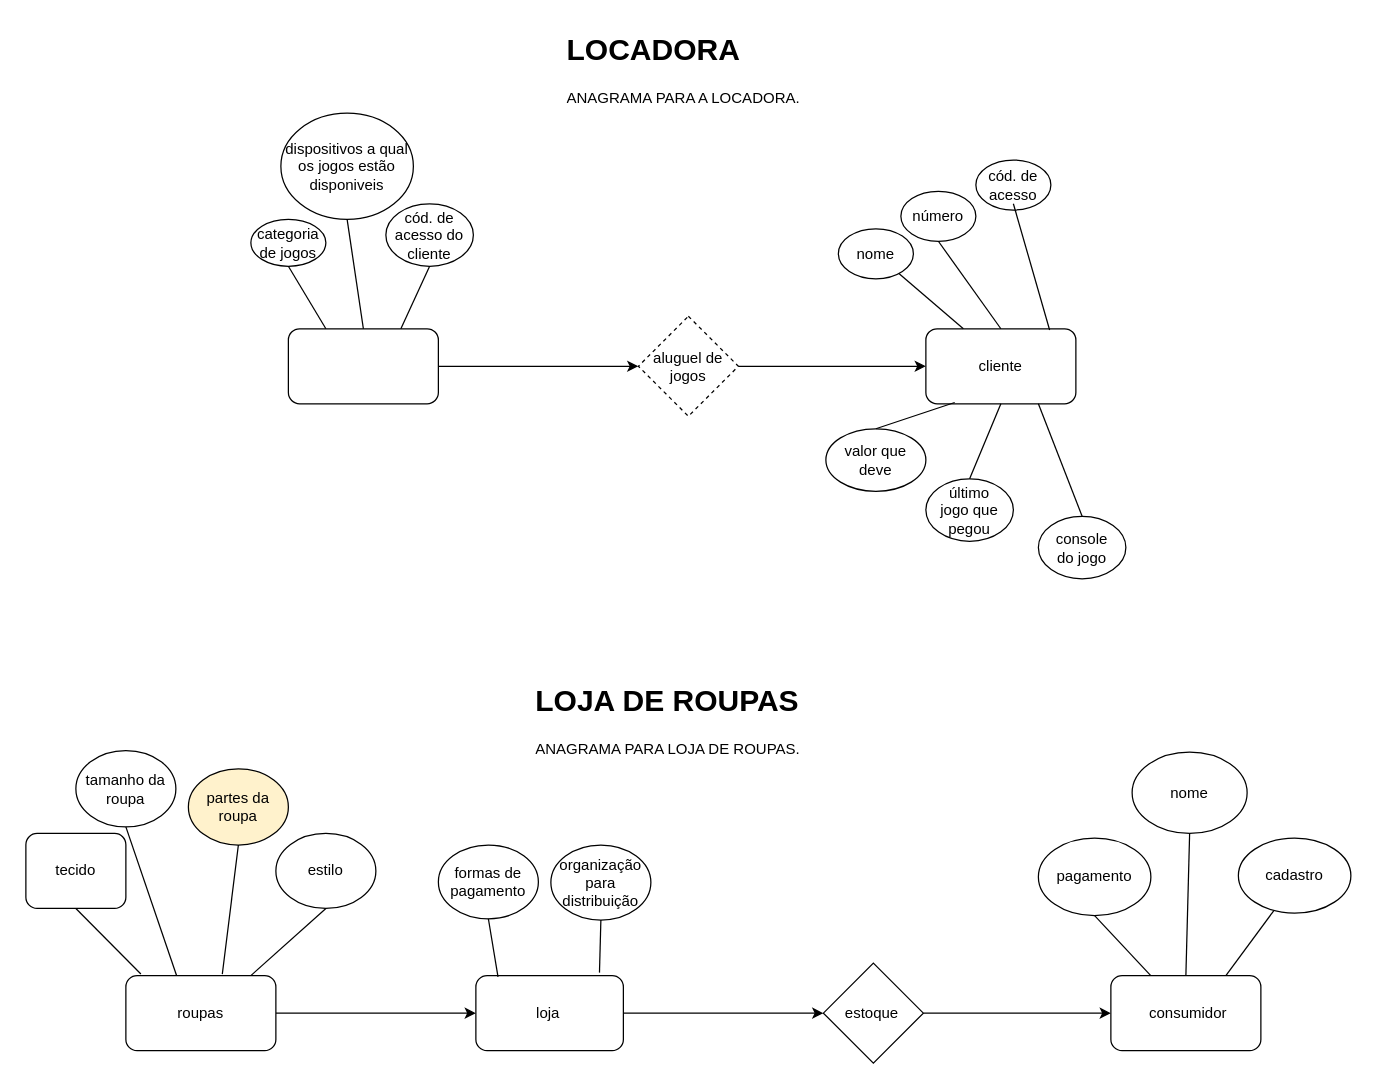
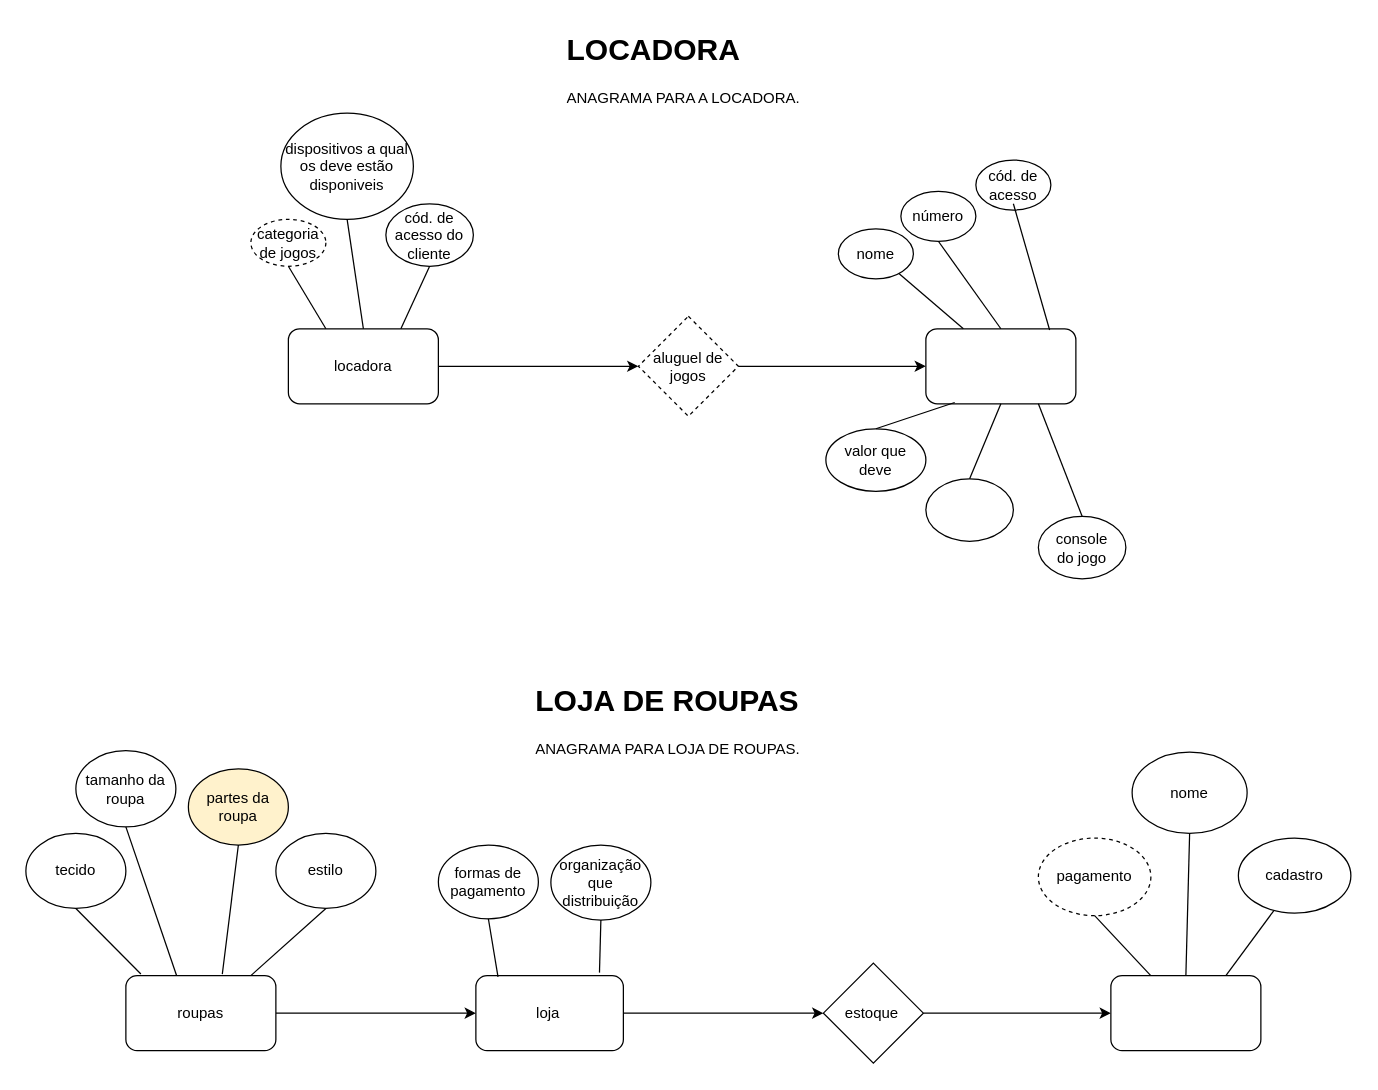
node "dispositivos a qual os jogos estão disponiveis": label "dispositivos a qual os jogos estão disponiveis" -> "dispositivos a qual os deve estão disponiveis"
node "categoria de jogos": style solid -> dashed
node "locadora": added
node "cliente": removed
node "último jogo que pegou": removed
node "tecido": shape rounded rectangle -> ellipse
node "pagamento": style solid -> dashed
node "organização para distribuição": label "organização para distribuição" -> "organização que distribuição"
node "consumidor": removed
